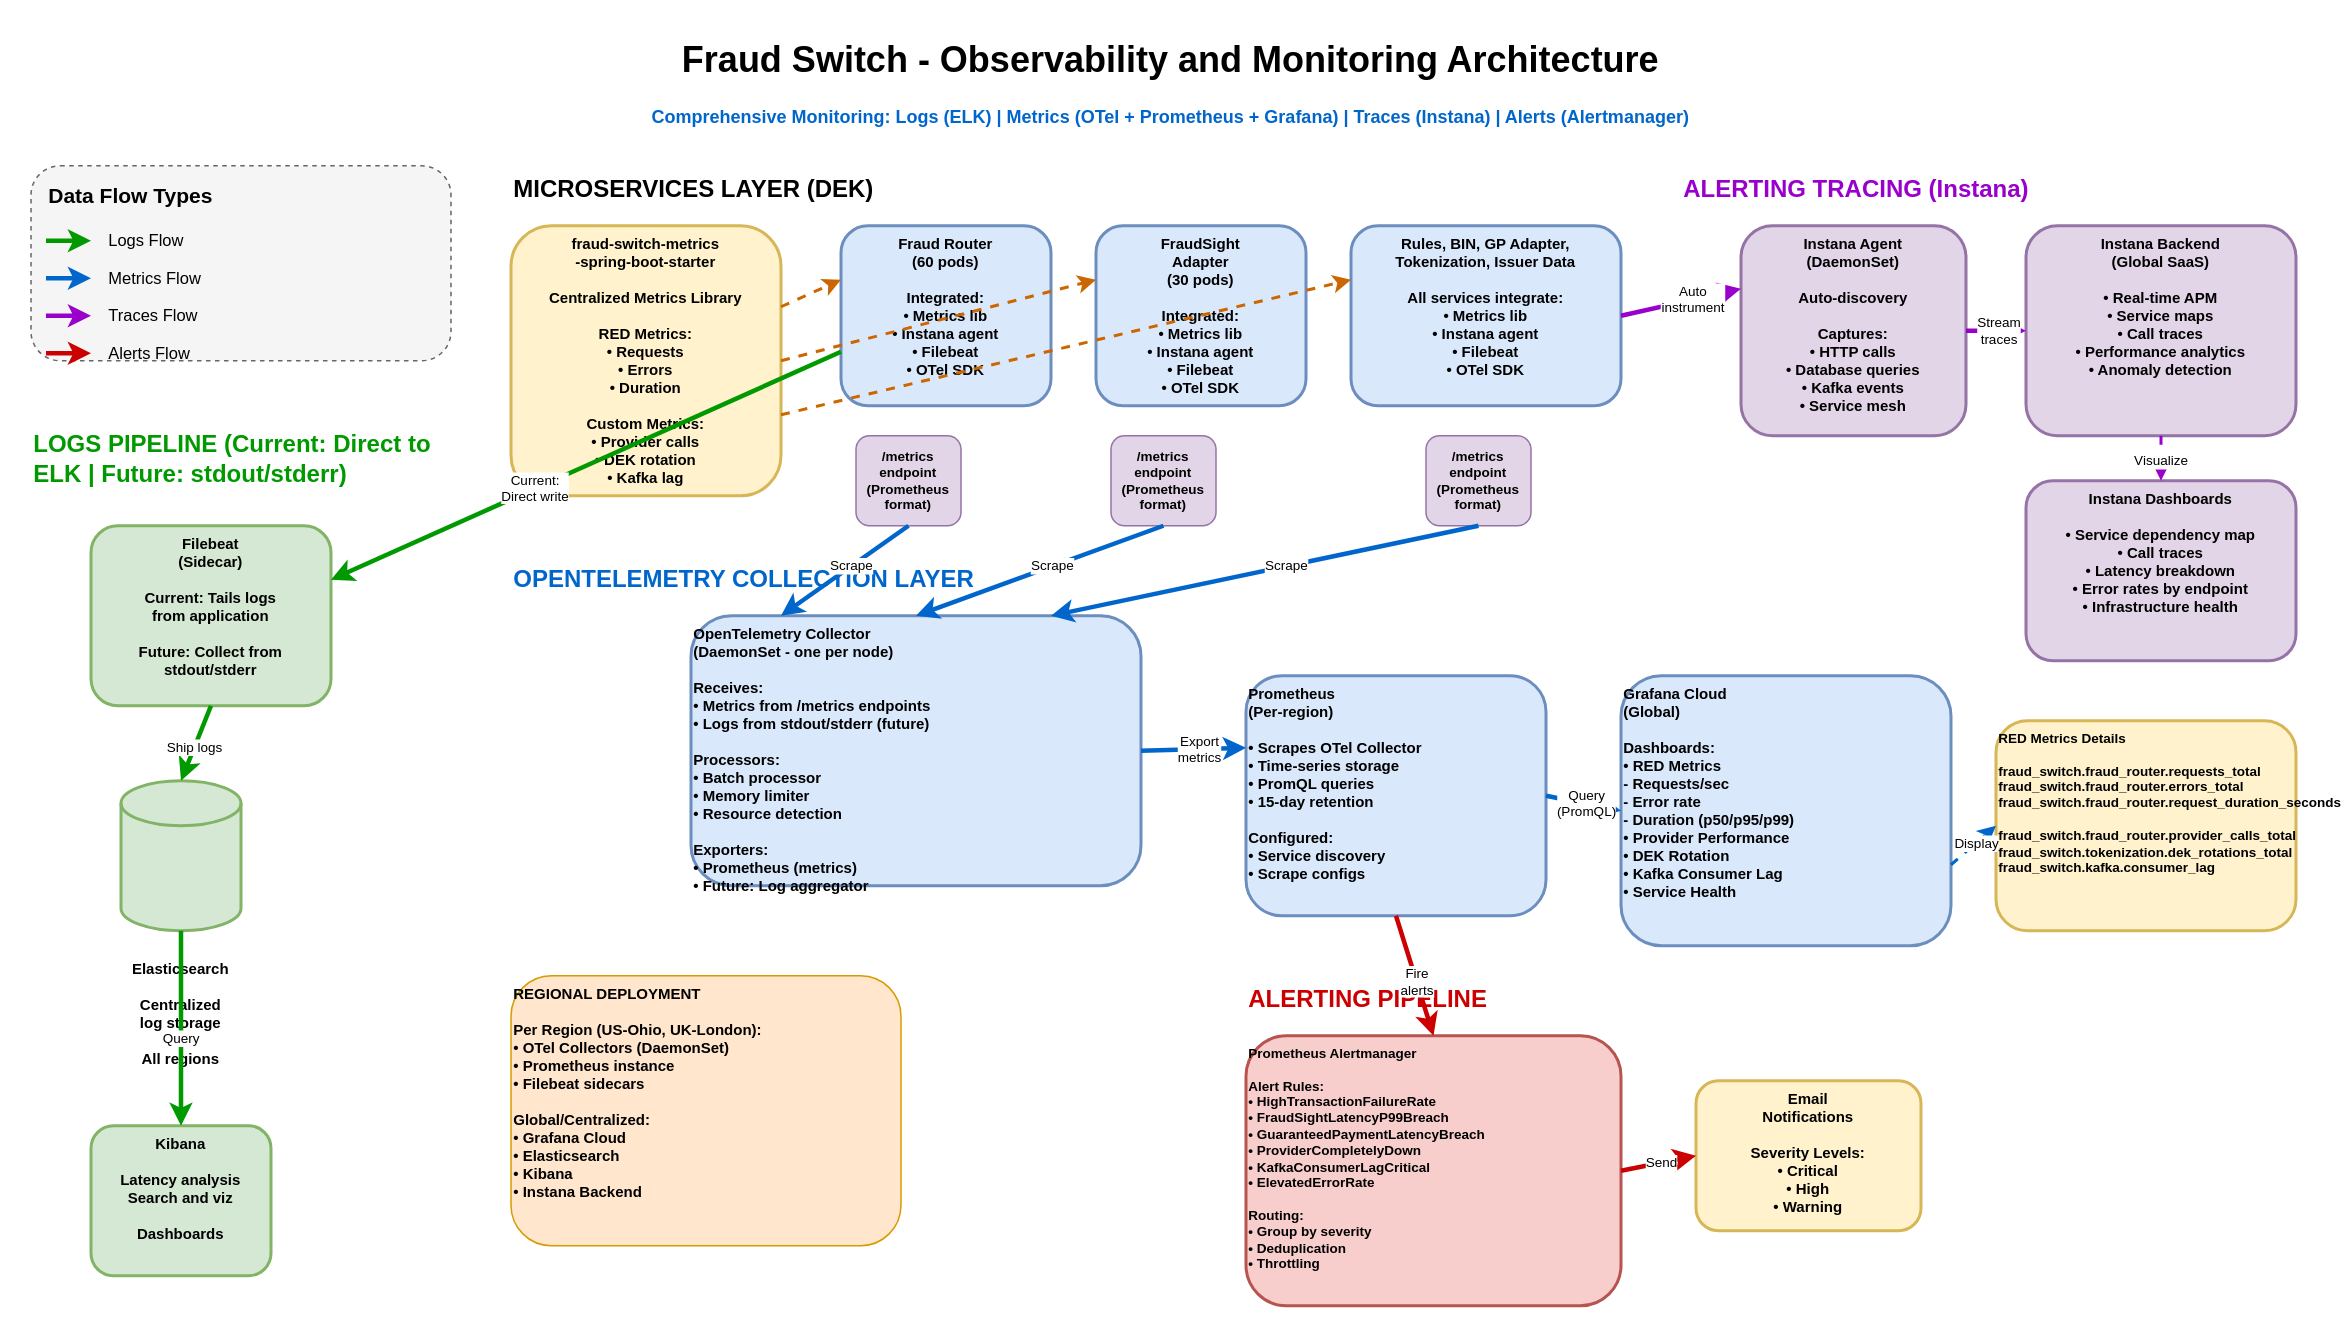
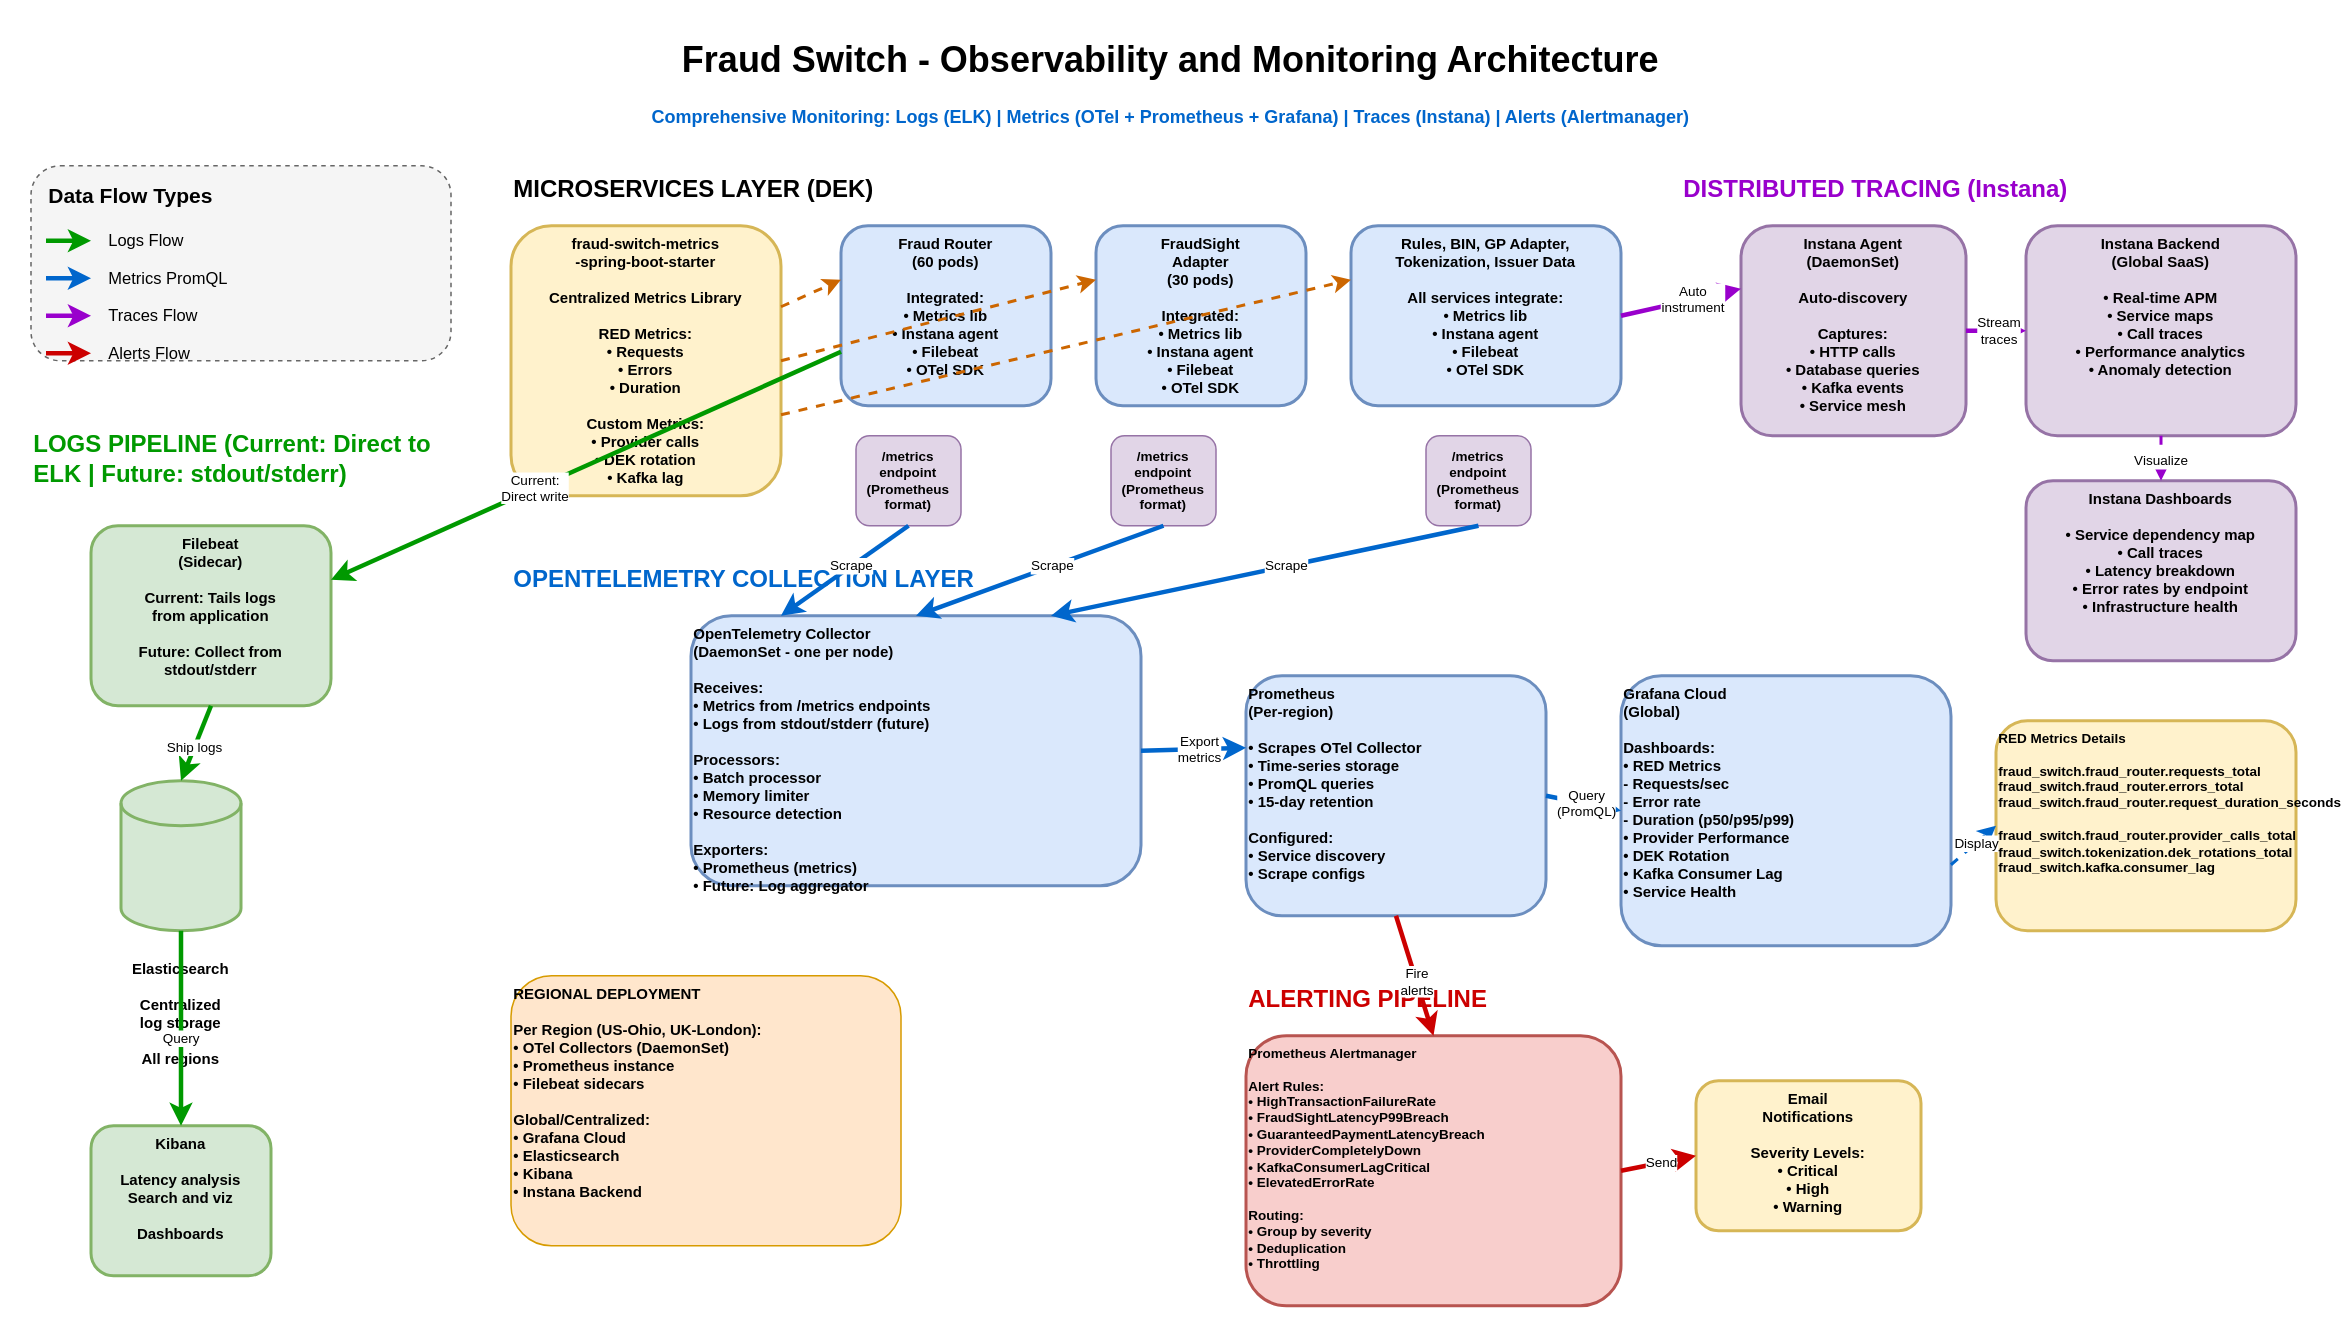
node "ALERTING TRACING (Instana)": label "ALERTING TRACING (Instana)" -> "DISTRIBUTED TRACING (Instana)"
node "Metrics Flow": label "Metrics Flow" -> "Metrics PromQL"
